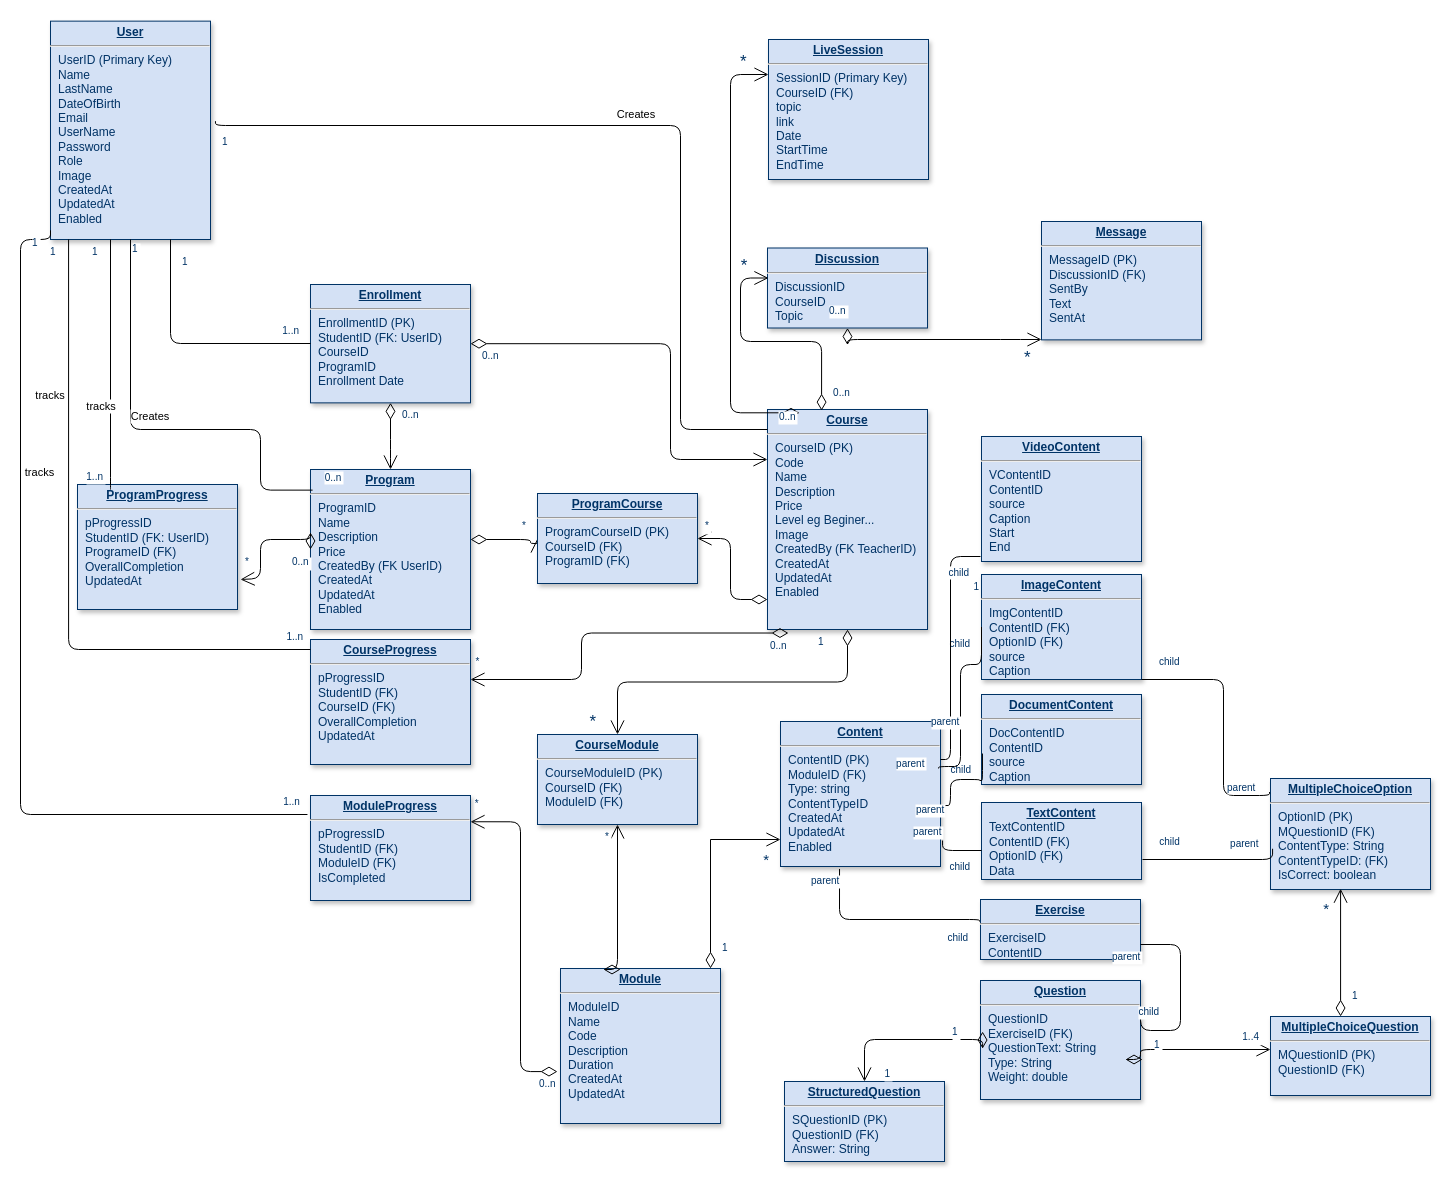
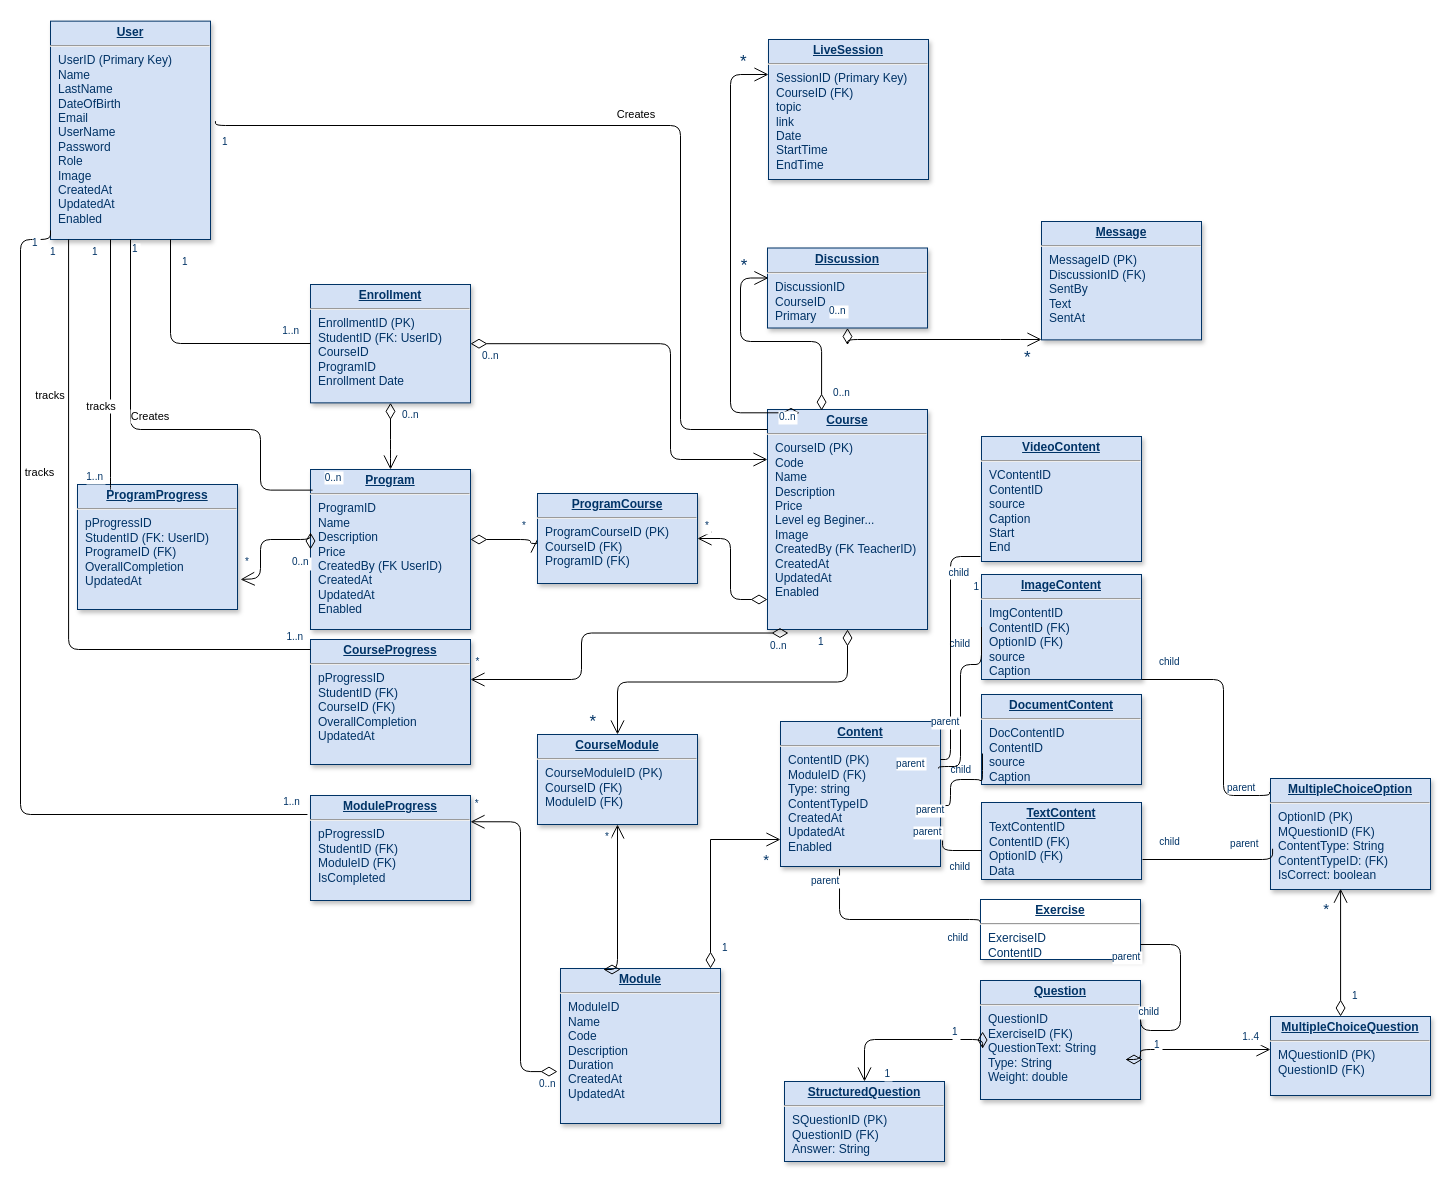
node "Discussion DiscussionID CourseID Topic": label "Discussion DiscussionID CourseID Topic" -> "Discussion DiscussionID CourseID Primary"
node "Exercise ExerciseID ContentID": fillcolor #d4e1f5 -> #ffffff
